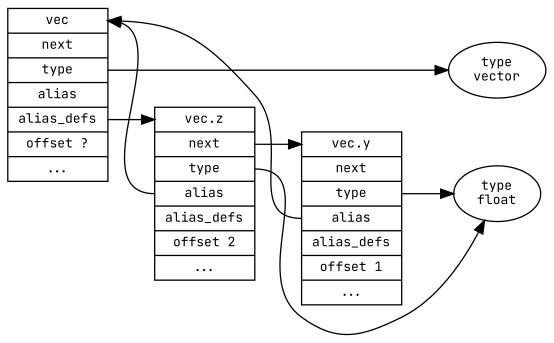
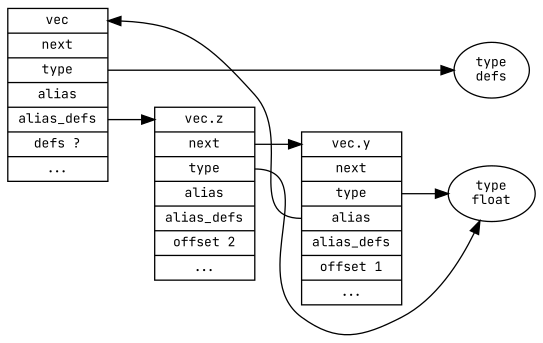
node "type vector": label "type vector" -> "type defs"
edge "vec.z" -> "vec": removed
node "vec": text "offset ?" -> "defs ?"
